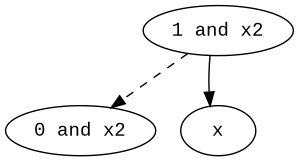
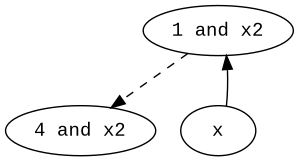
edge "1 and x2" -> "x": reversed
node "0 and x2": label "0 and x2" -> "4 and x2"
